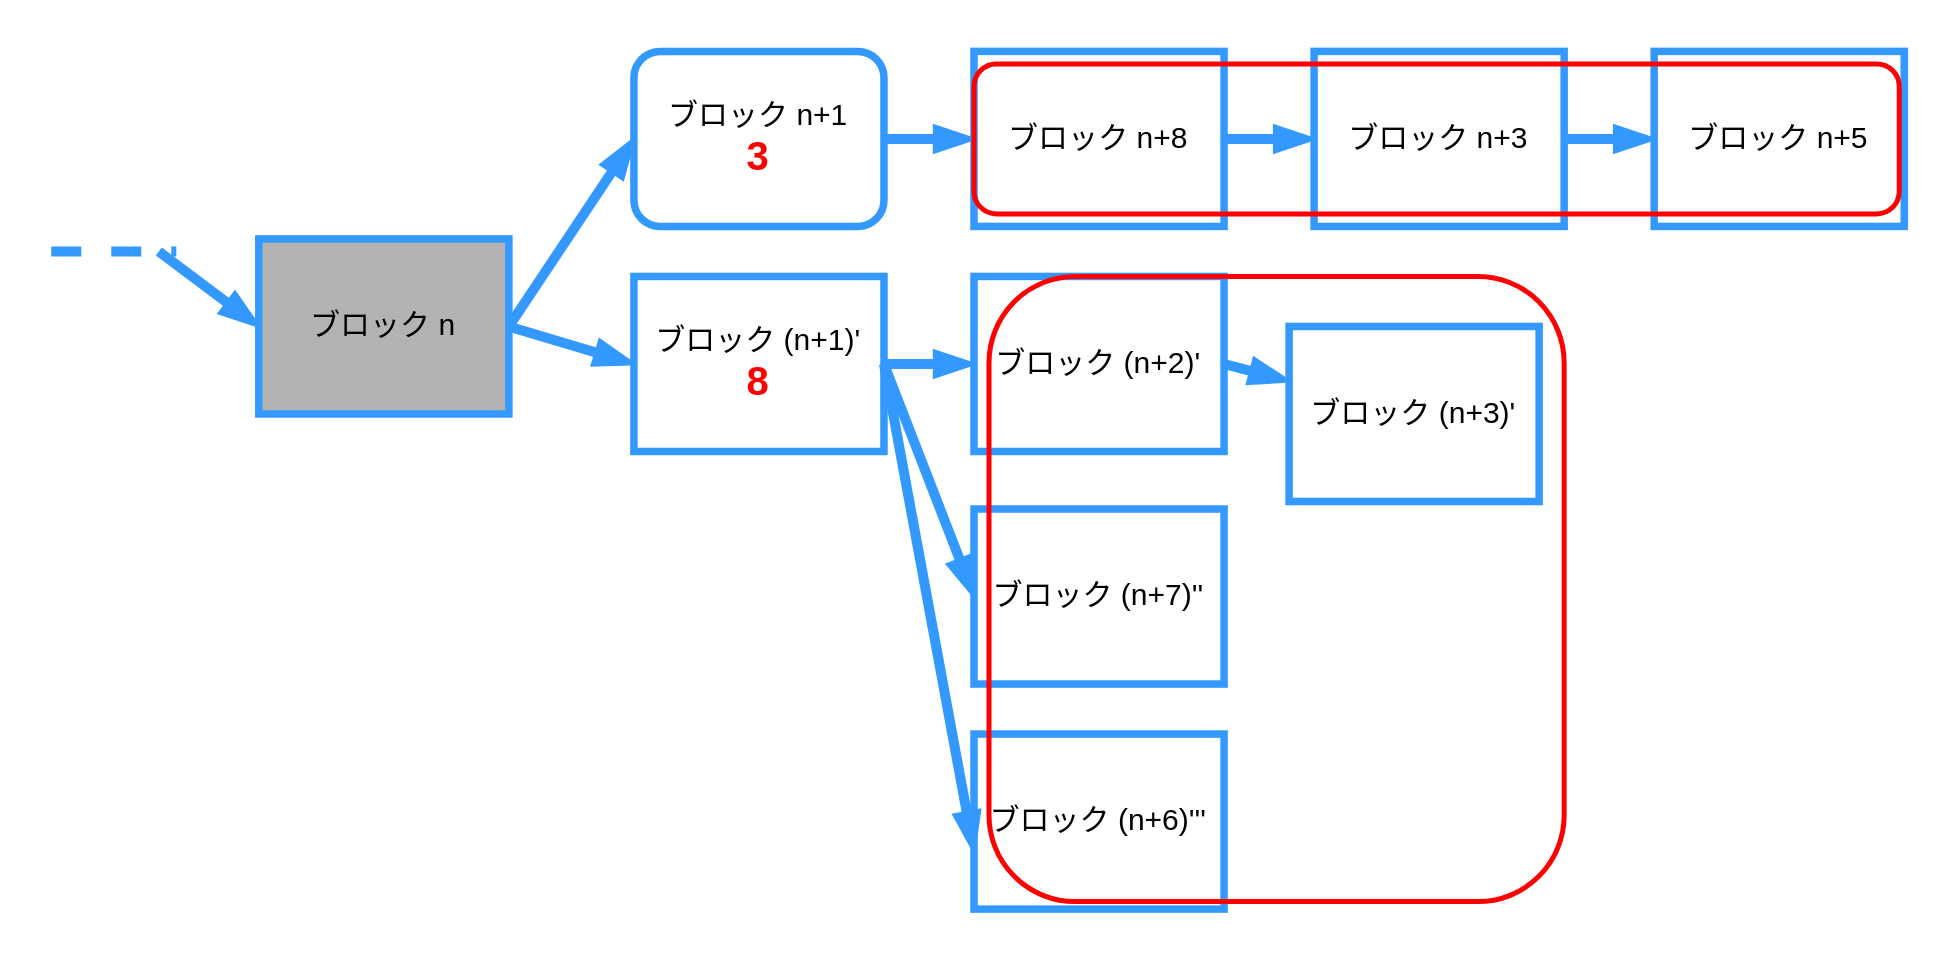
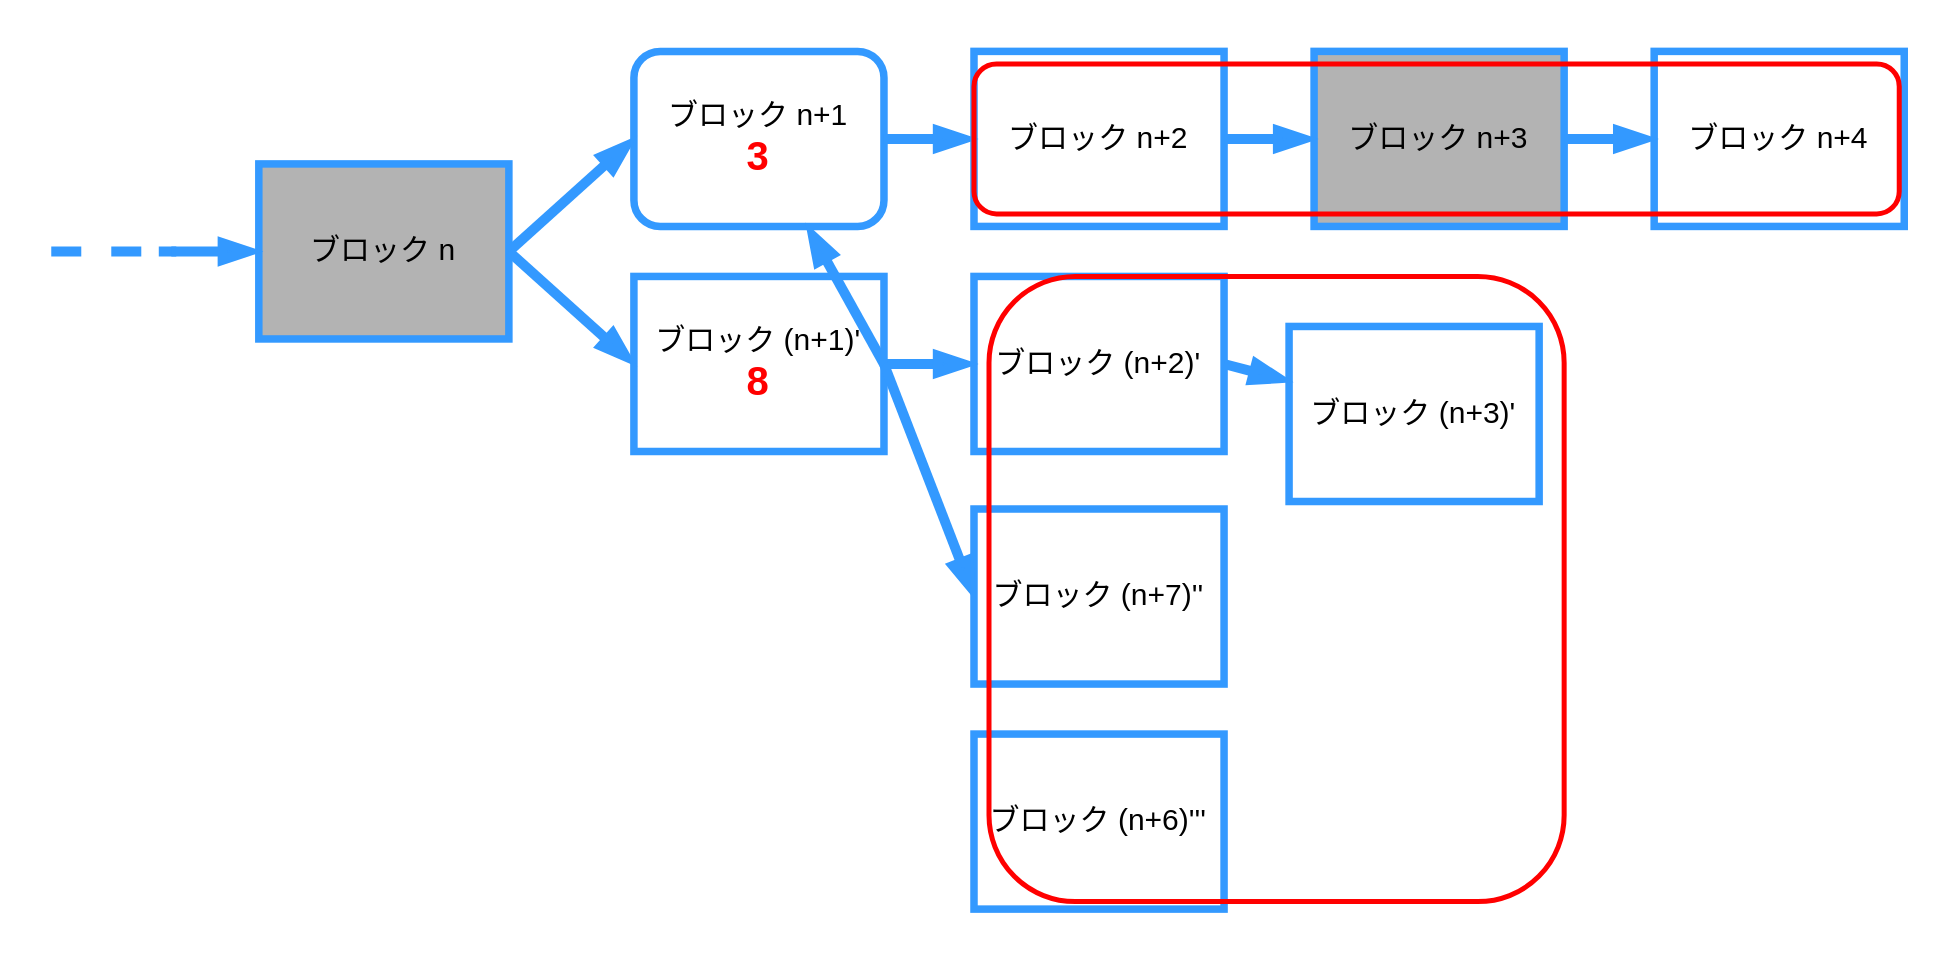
node "ブロック n+8": label "ブロック n+8" -> "ブロック n+2"
node "ブロック n+3": fillcolor #ffffff -> #b3b3b3
node "ブロック n+5": label "ブロック n+5" -> "ブロック n+4"
node "ブロック n": moved (384, 326) -> (384, 251)
edge "ブロック (n+1)' 8" -> "ブロック (n+6)'''": now "ブロック (n+1)' 8" -> "ブロック n+1 3"
